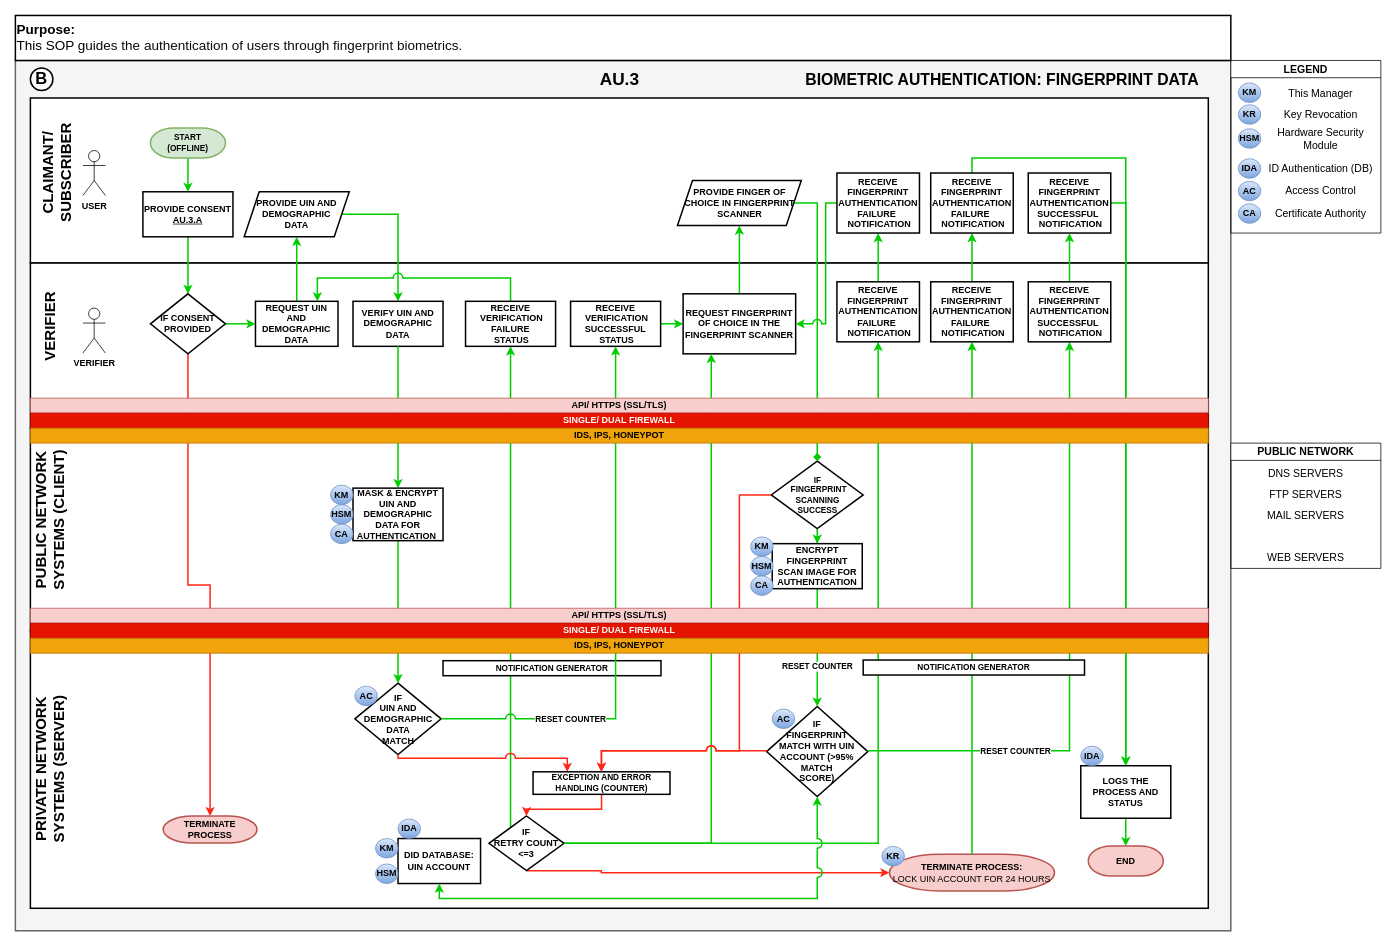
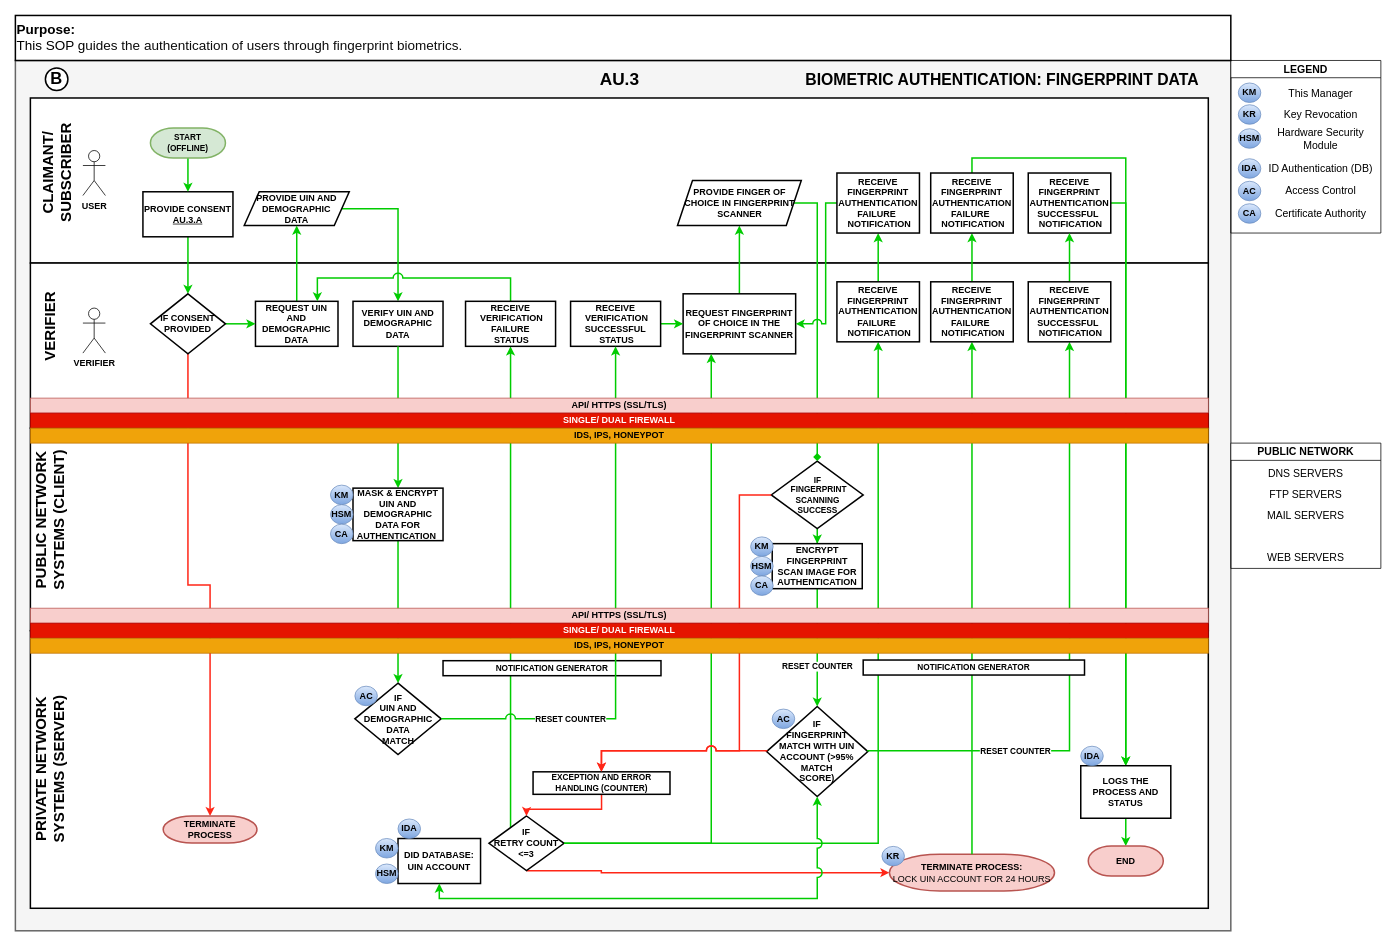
node "B": moved (42, 79) -> (57, 79)
node "PROVIDE UIN AND DEMOGRAPHIC DATA": size 105x45 -> 105x34
edge "IF UIN AND DEMOGRAPHIC DATA MATCH" -> "EXCEPTION AND ERROR HANDLING (COUNTER)": removed
